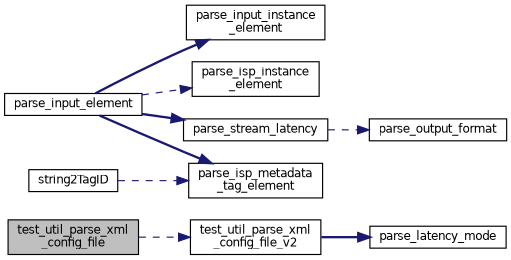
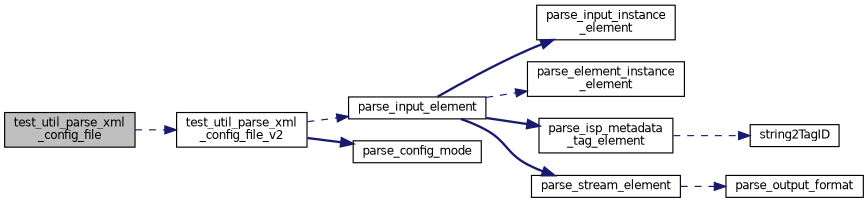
node "parse_isp_instance _element": label "parse_isp_instance _element" -> "parse_element_instance _element"
edge "test_util_parse_xml _config_file_v2" -> "parse_input_element": added
node "parse_stream_latency": label "parse_stream_latency" -> "parse_stream_element"
edge "string2TagID" -> "parse_isp_metadata _tag_element": reversed
node "parse_latency_mode": label "parse_latency_mode" -> "parse_config_mode"
